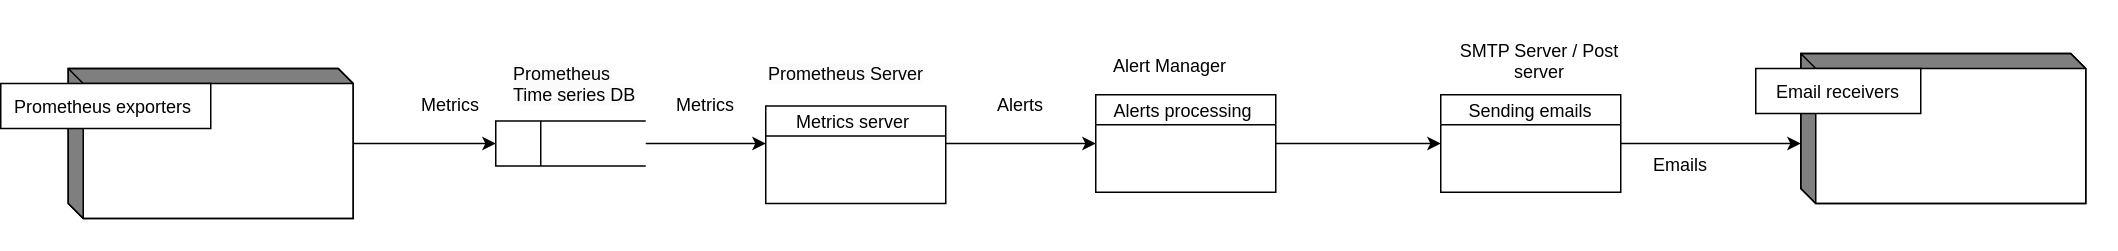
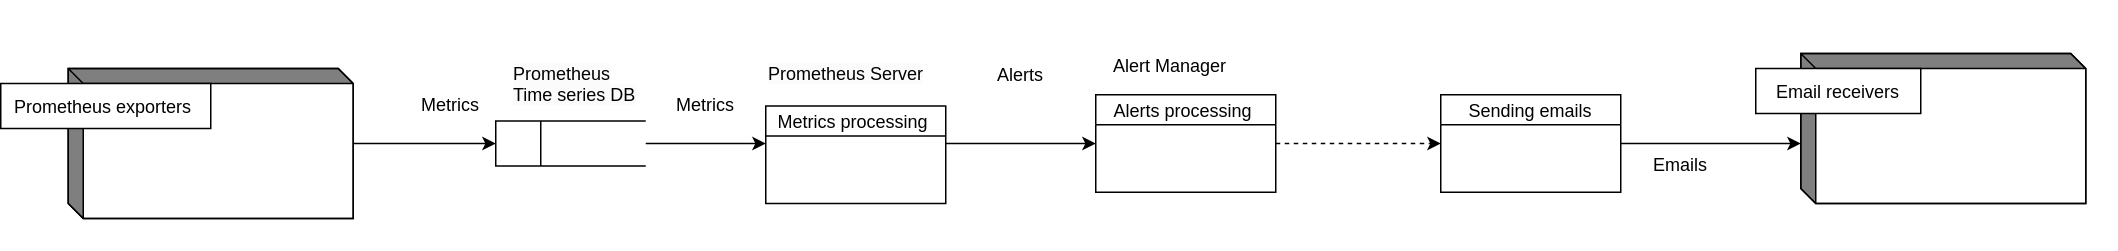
node "SMTP Server / Post server": removed
node "Alerts": moved (1021, 106) -> (1021, 76)
node "Metrics server": label "Metrics server" -> "Metrics processing"
edge "Alerts processing" -> "Sending emails": style solid -> dashed
